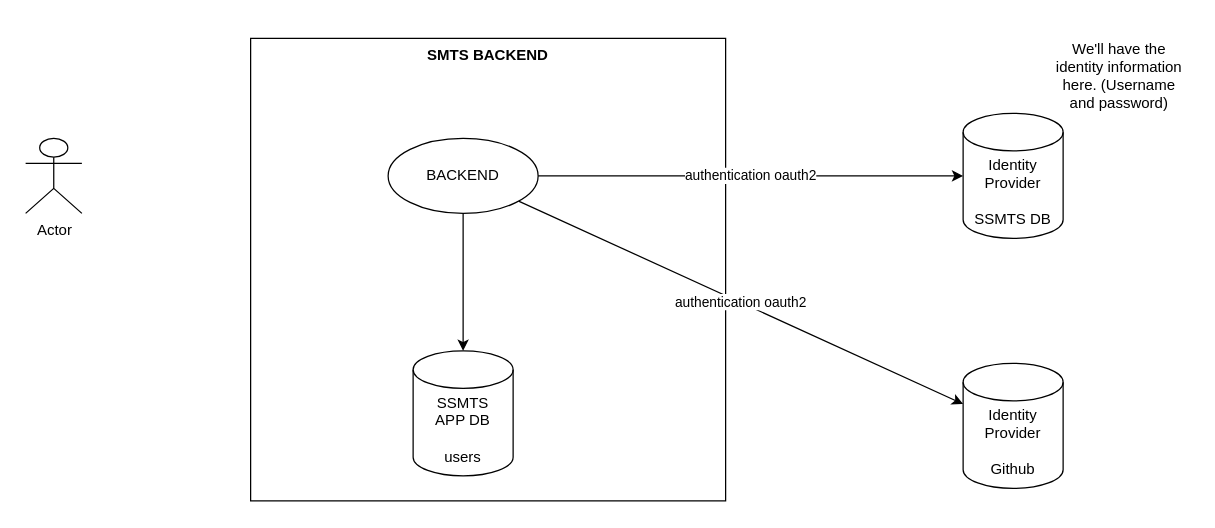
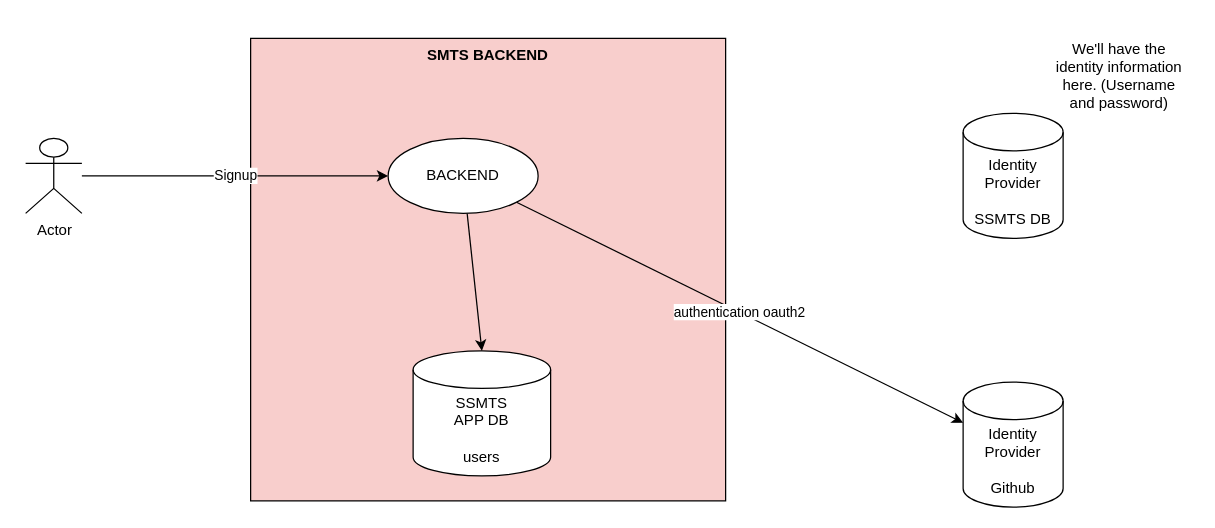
edge "Actor" -> "BACKEND": added, label "Signup"
edge "BACKEND" -> "Identity Provider SSMTS DB": removed, label "authentication oauth2"
node "SMTS BACKEND": fillcolor #ffffff -> #f8cecc
node "SSMTS APP DB users": size 100x125 -> 138x125
node "Identity Provider Github": moved (1013, 426) -> (1013, 444)
